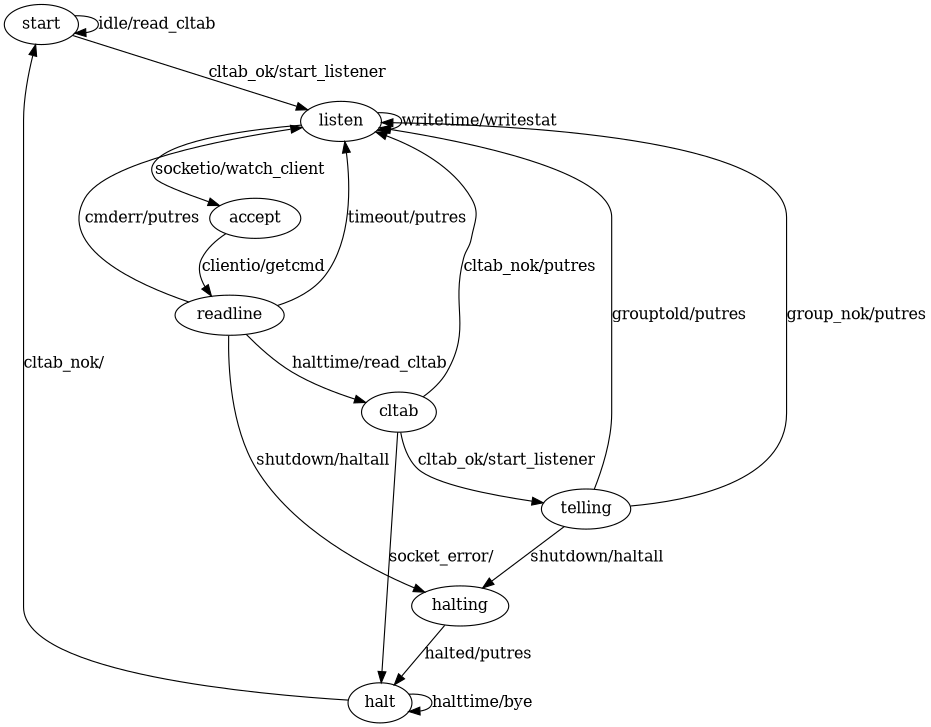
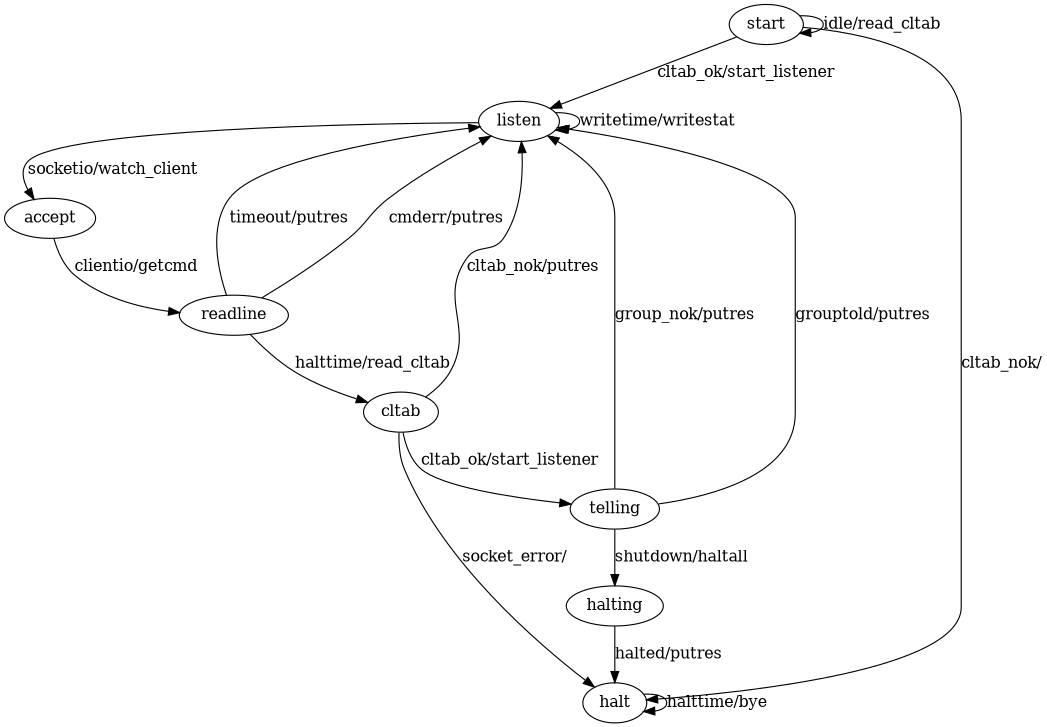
edge "readline" -> "halting": removed, label "shutdown/haltall"
edge "halt" -> "start": reversed
